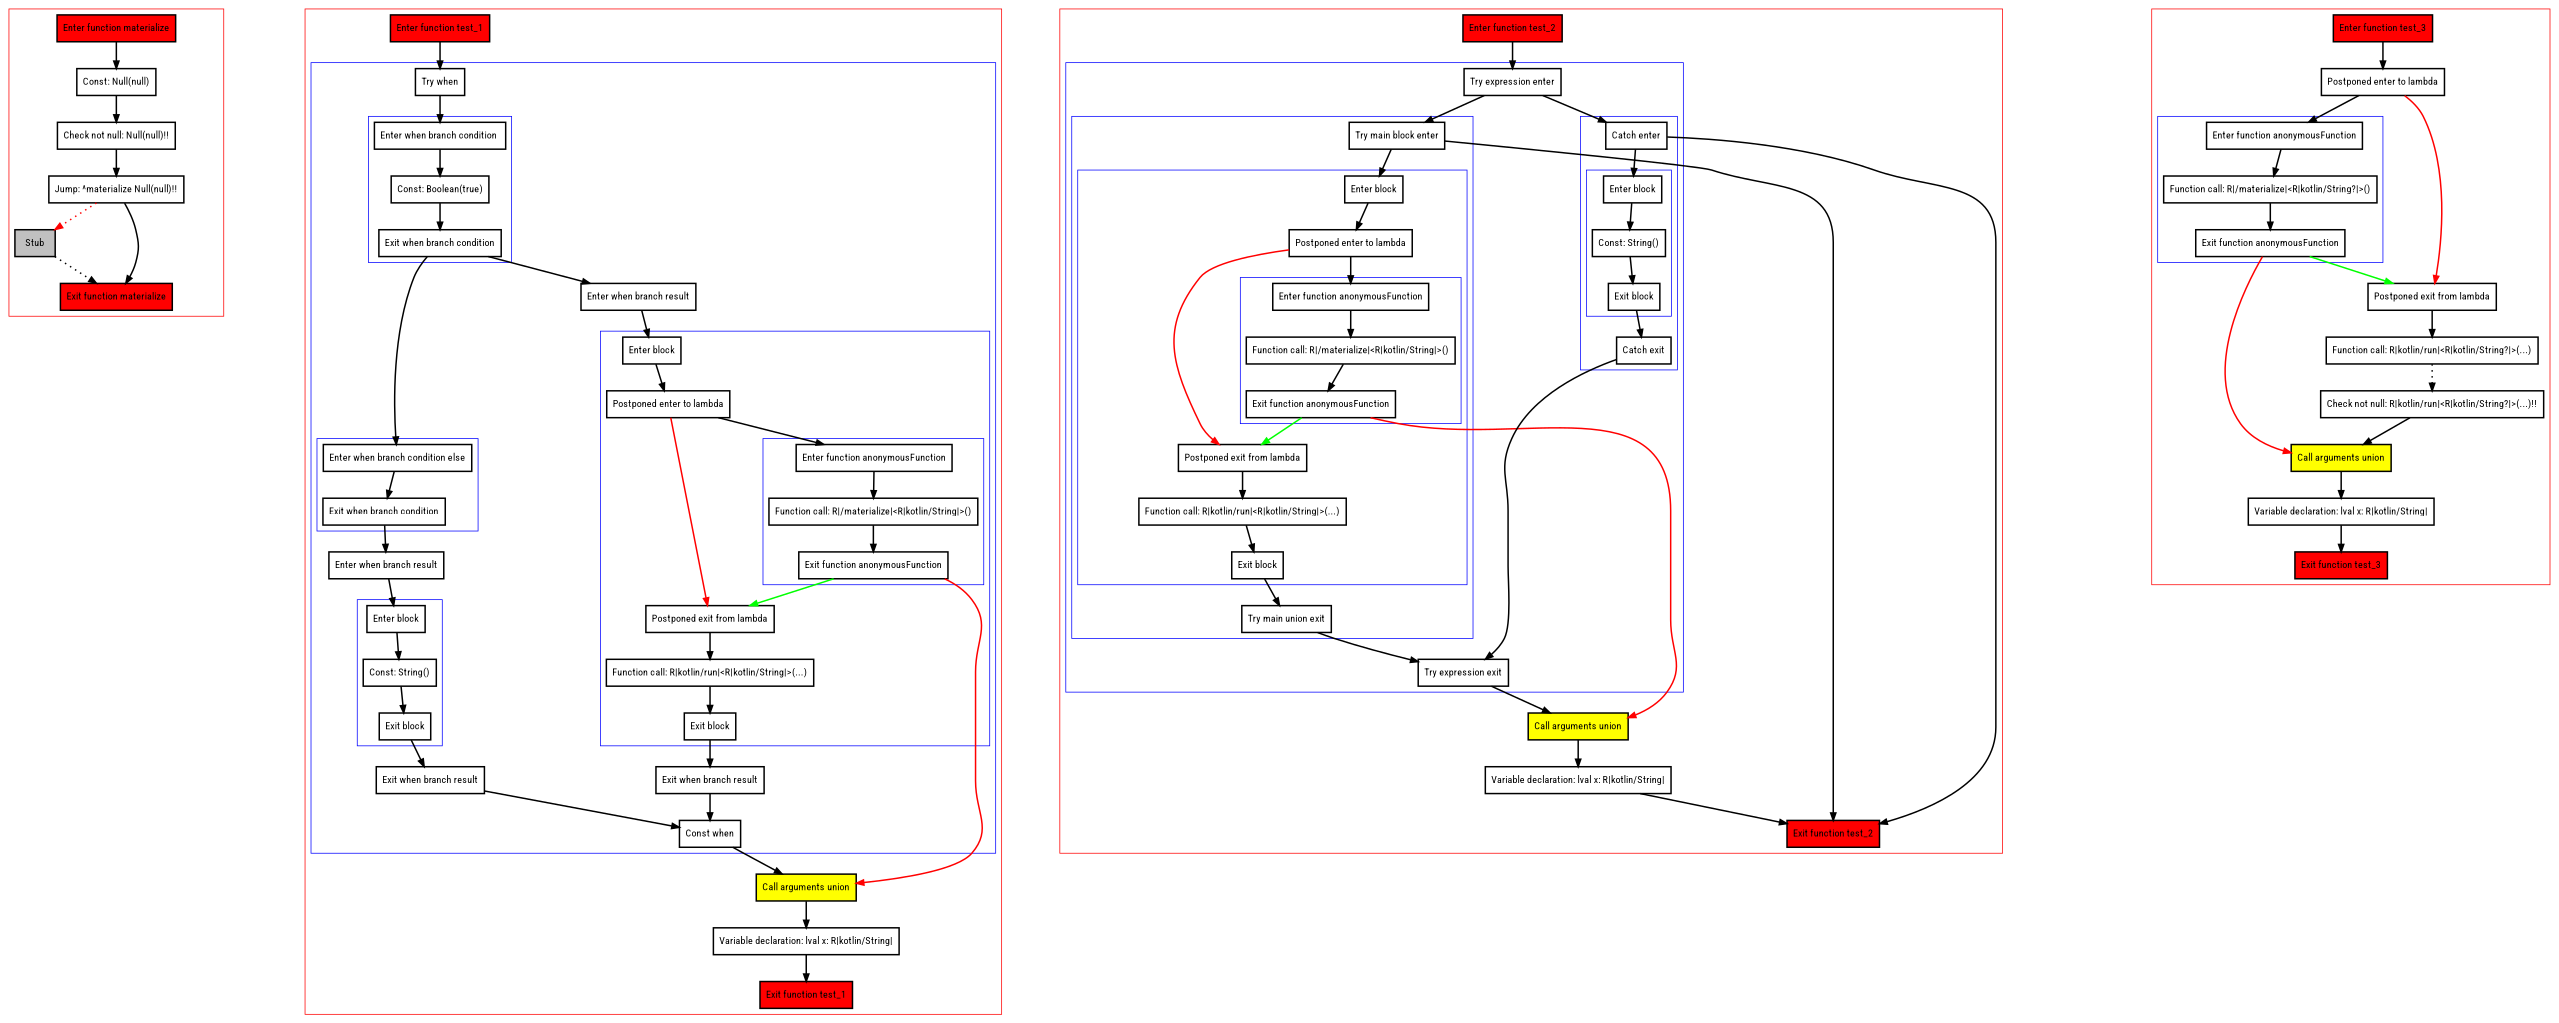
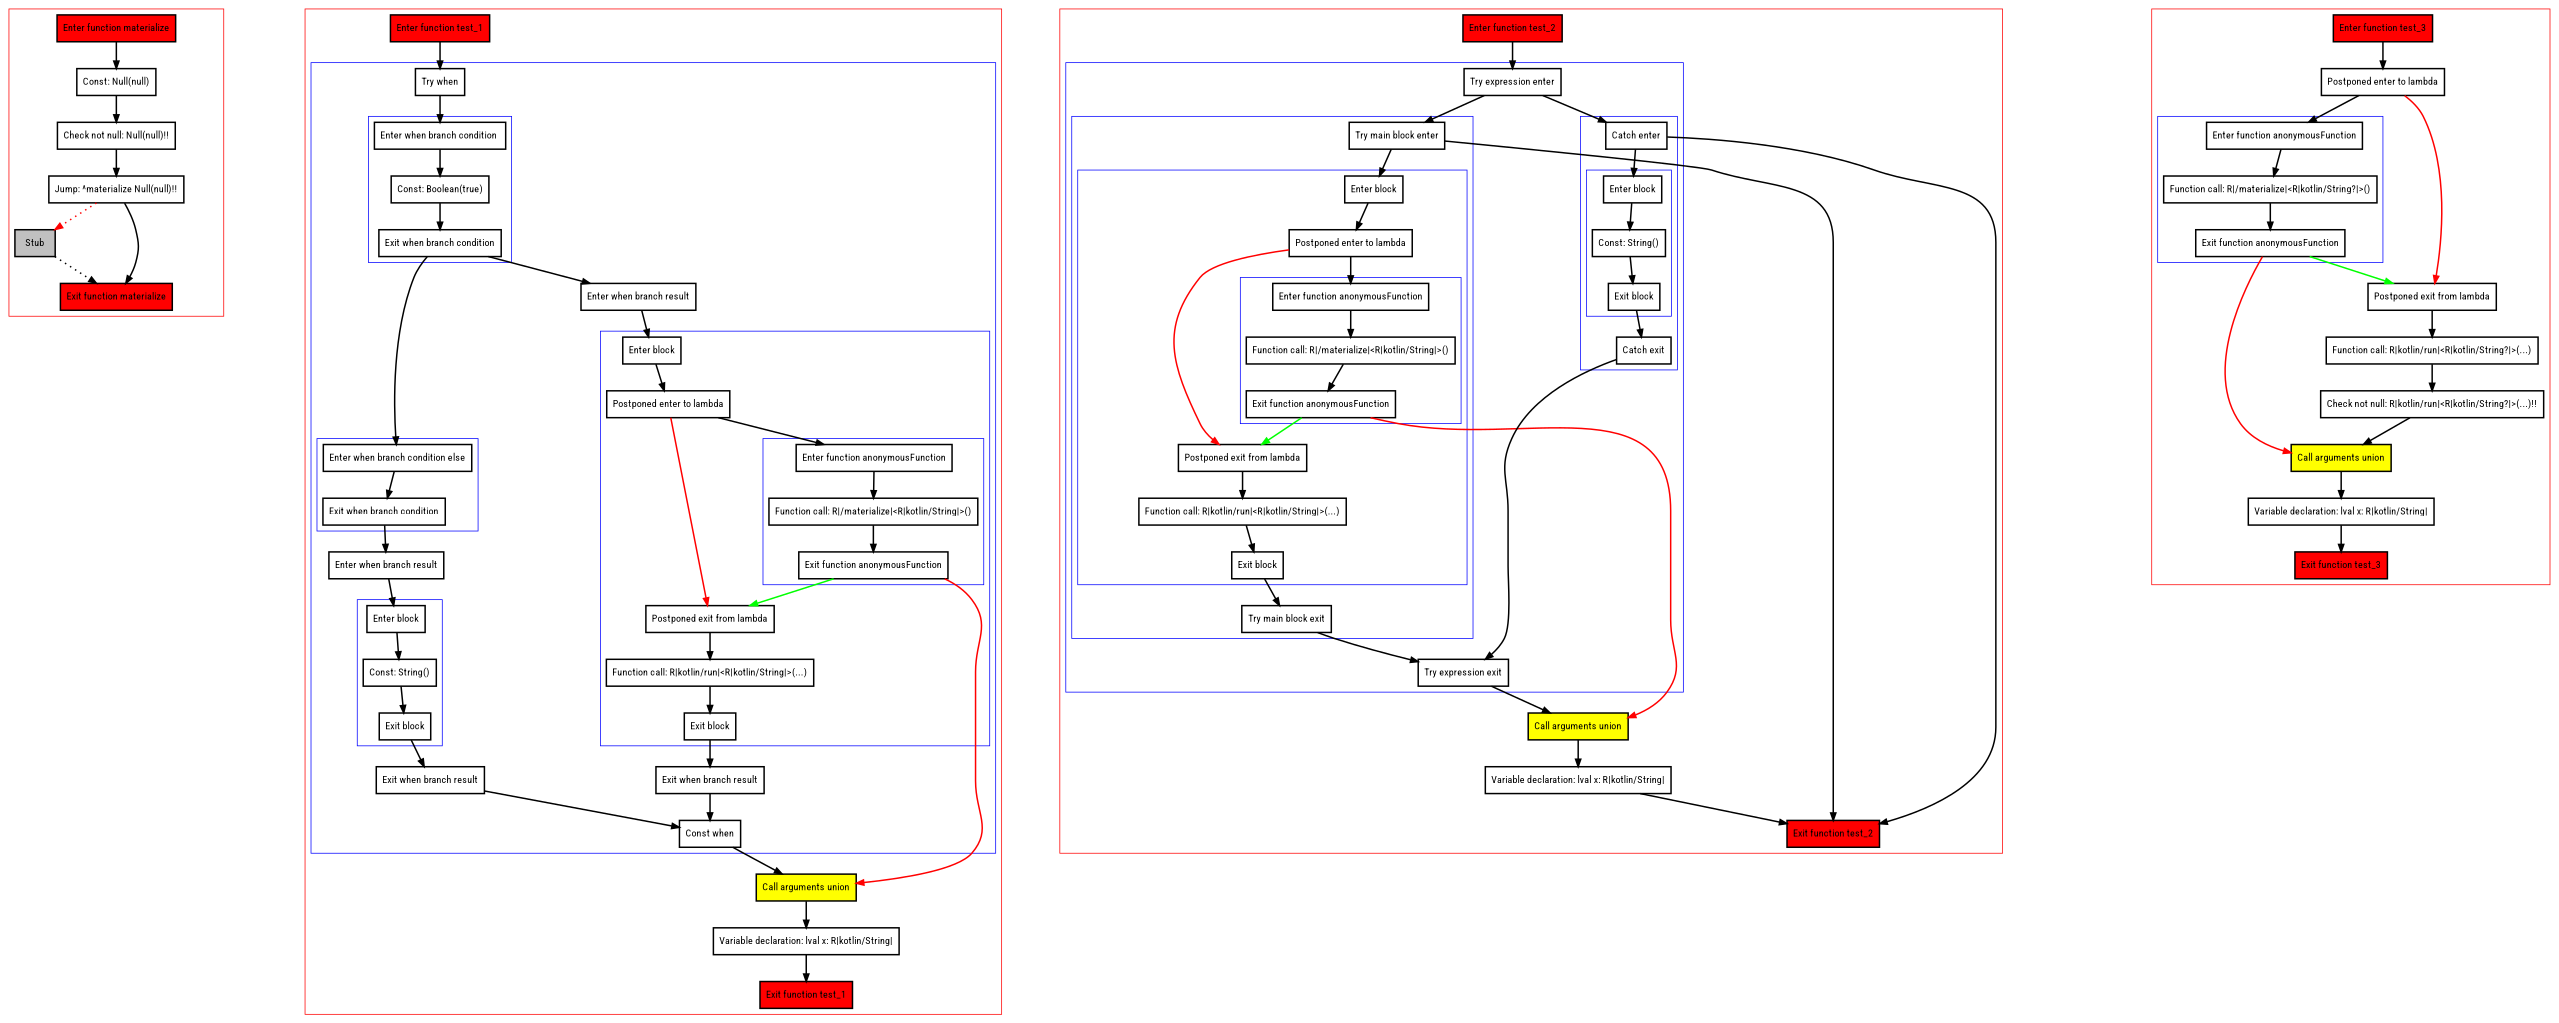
edge "Function call: R|kotlin/run|<R|kotlin/String?|>(...)" -> "Check not null: R|kotlin/run|<R|kotlin/String?|>(...)!!": style dotted -> solid
node "Try main union exit": label "Try main union exit" -> "Try main block exit"
